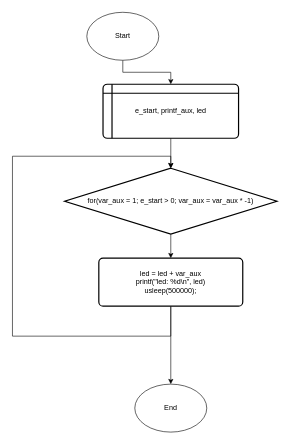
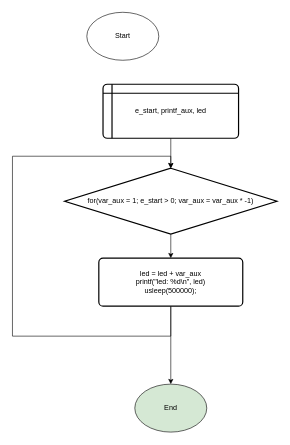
edge "Start" -> "e_start, printf_aux, led": removed
node "End": fillcolor #ffffff -> #d5e8d4
